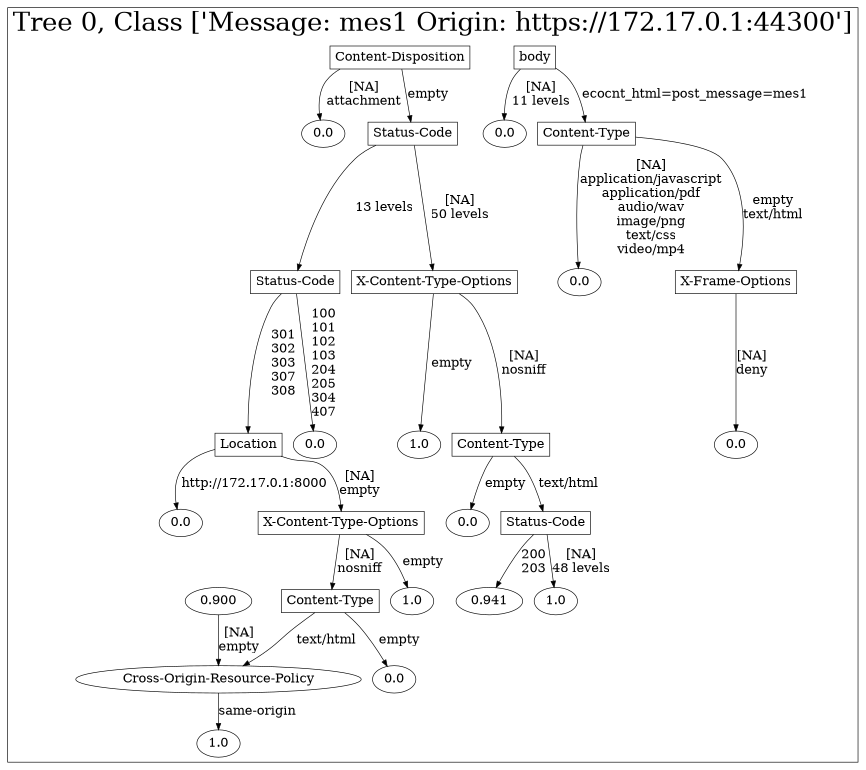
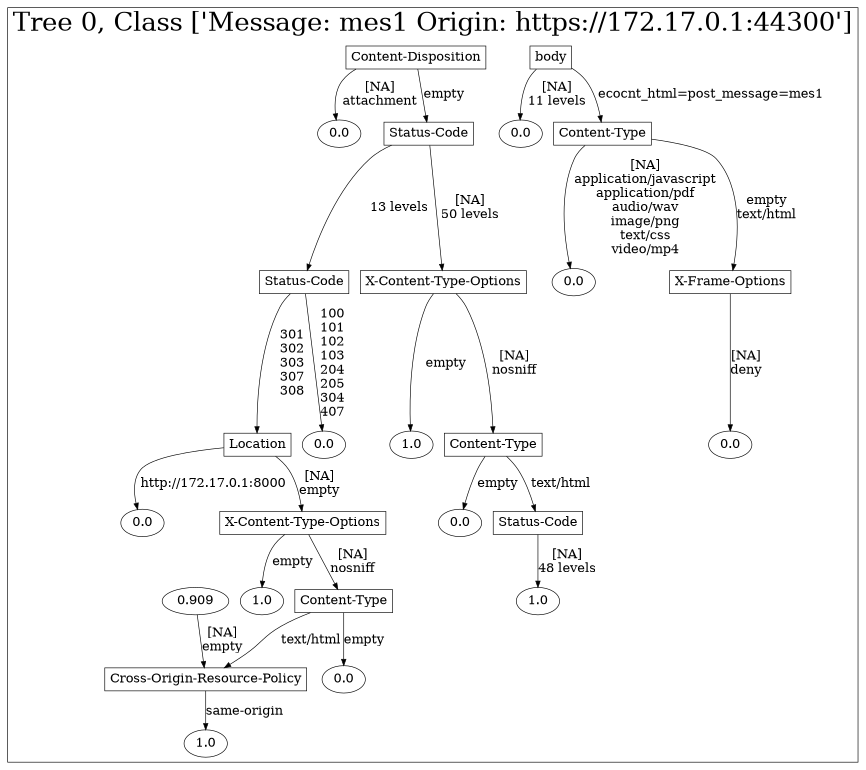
node "0.900": label "0.900" -> "0.909"
node "0.941": removed
node "Cross-Origin-Resource-Policy": shape ellipse -> box
